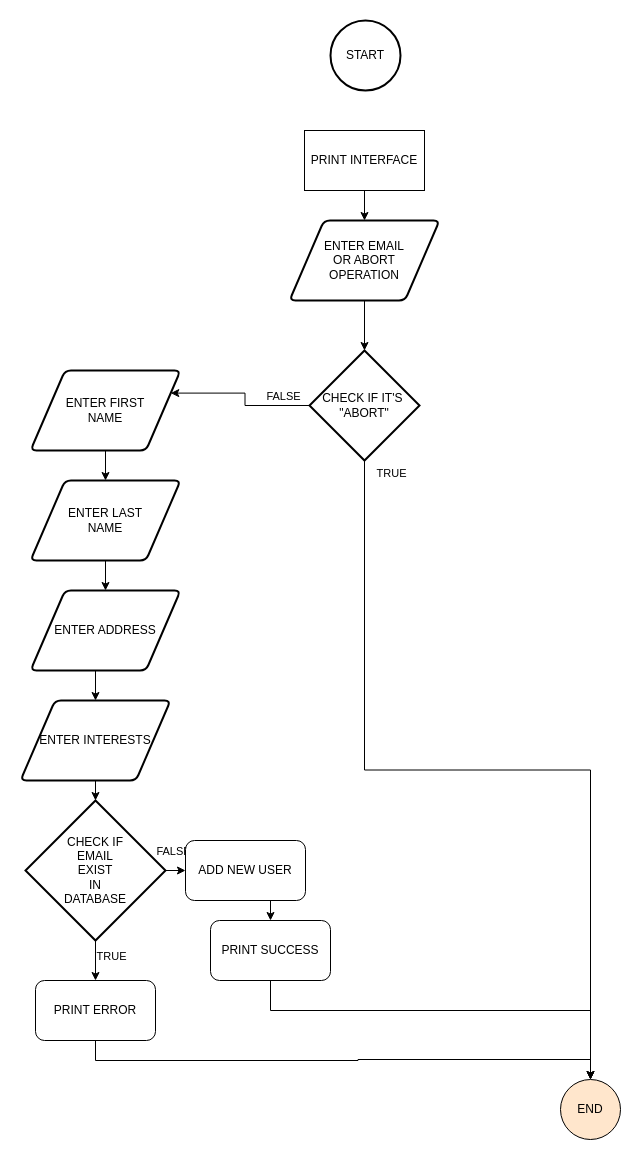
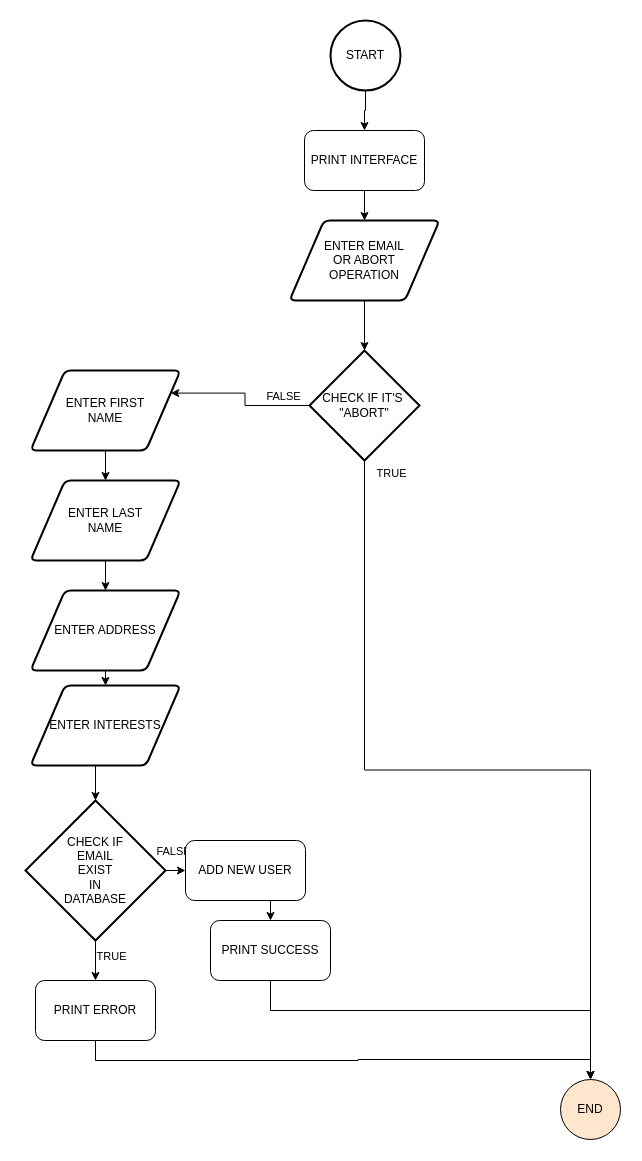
edge "START" -> "PRINT INTERFACE": added
node "PRINT INTERFACE": shape rectangle -> rounded rectangle
node "ENTER INTERESTS": moved (96, 741) -> (106, 726)
